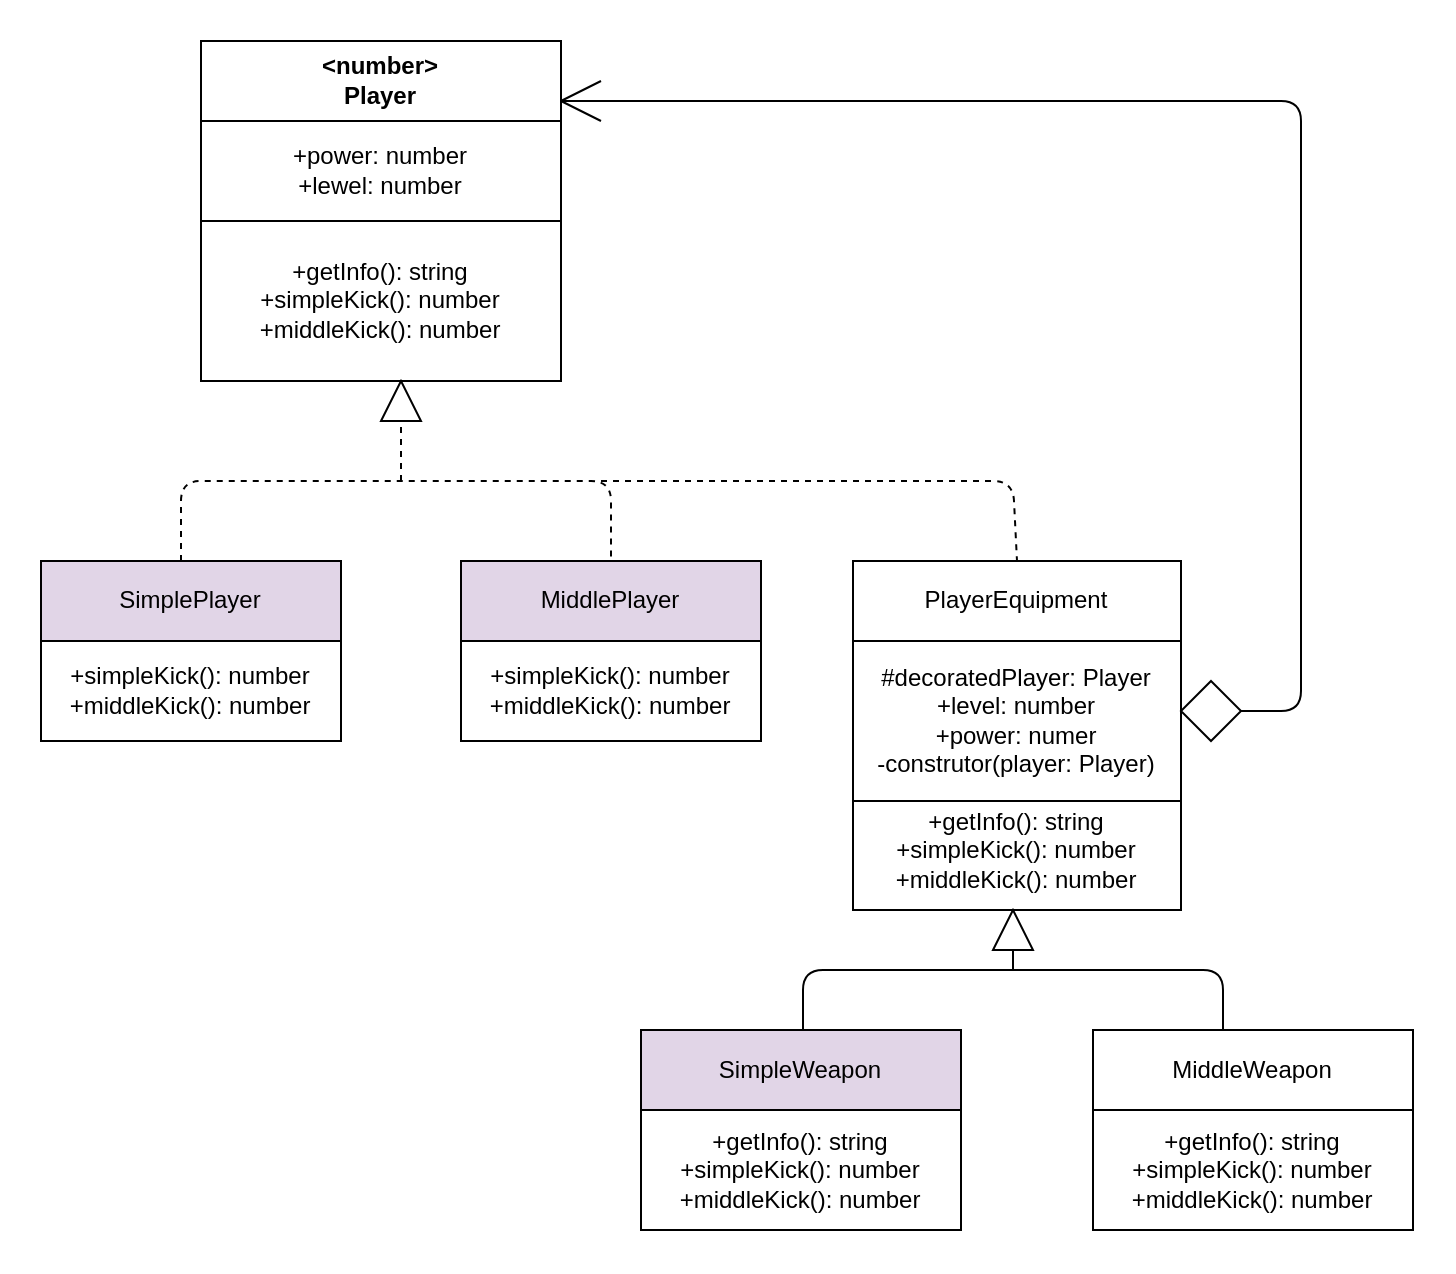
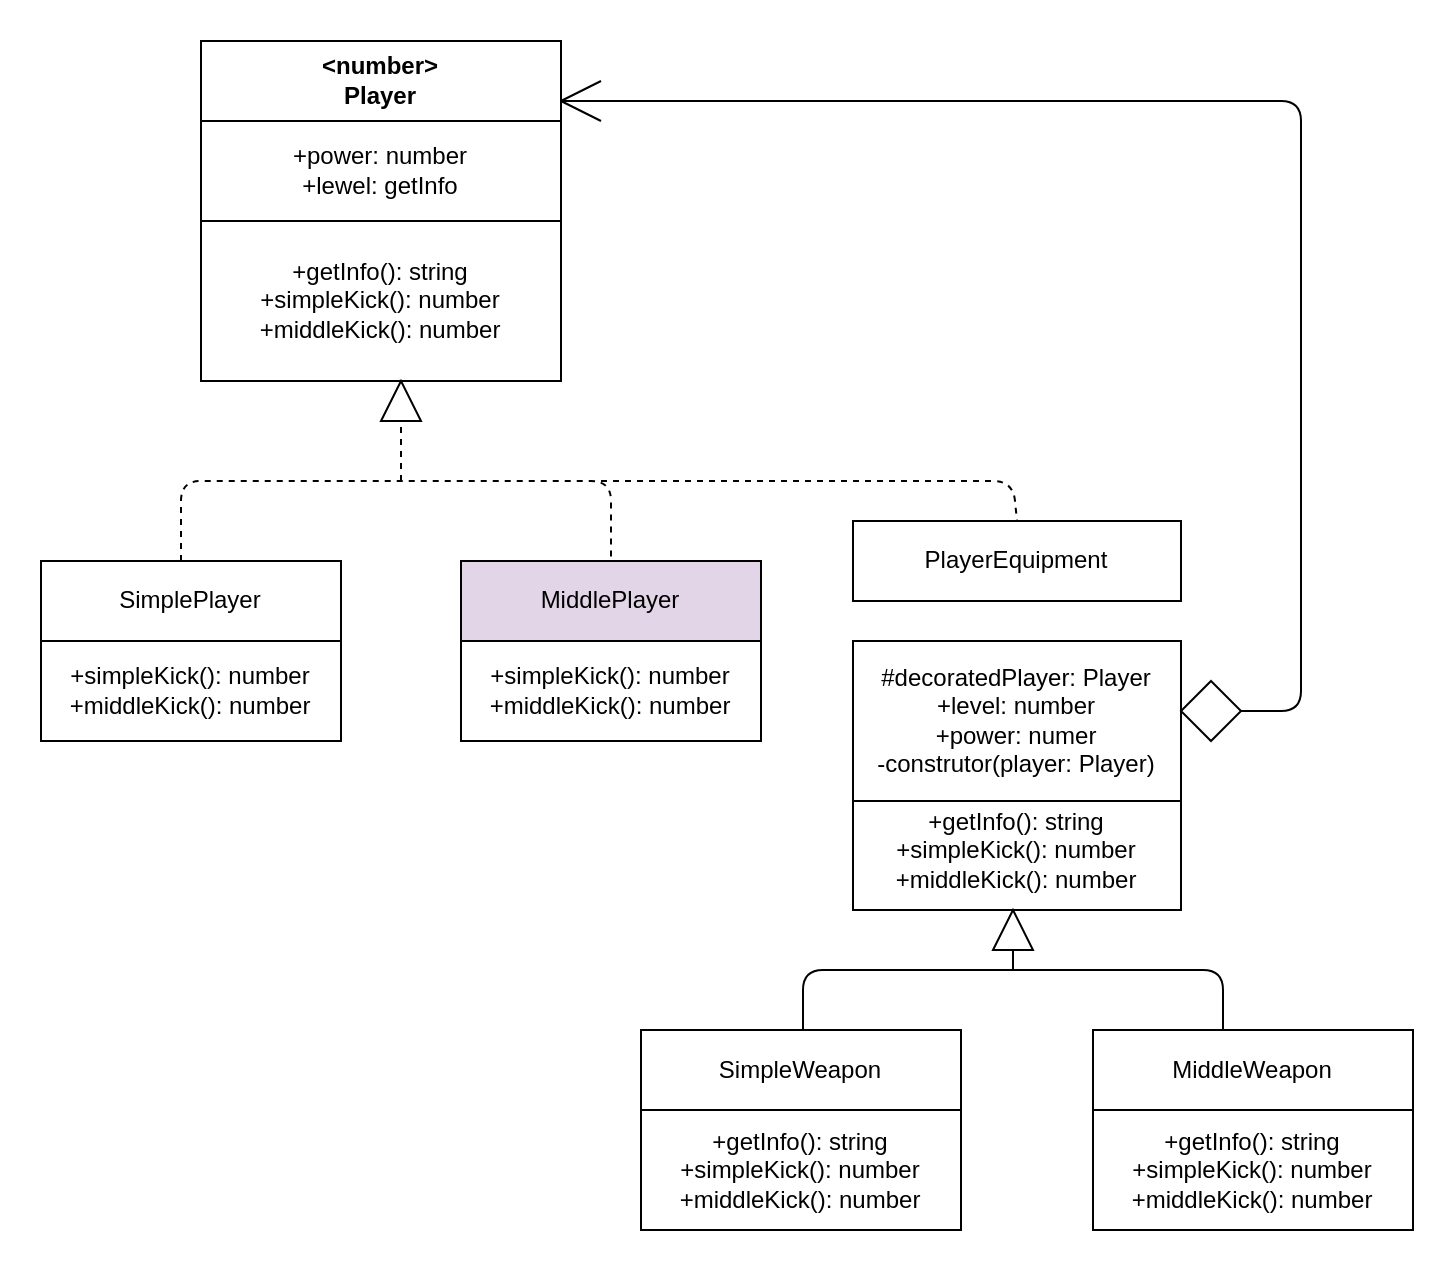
node "+power: number +lewel: number": label "+power: number +lewel: number" -> "+power: number +lewel: getInfo"
node "SimplePlayer": fillcolor #e1d5e7 -> #ffffff
node "PlayerEquipment": moved (1017, 601) -> (1017, 561)
node "SimpleWeapon": fillcolor #e1d5e7 -> #ffffff
